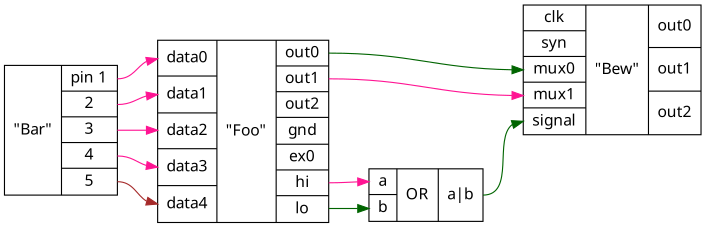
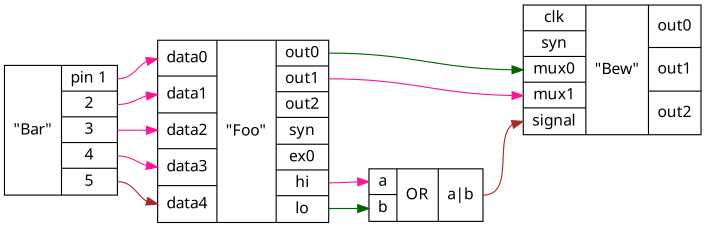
node "data0": text "gnd" -> "syn"
edge "a" -> "clk": color darkgreen -> brown
